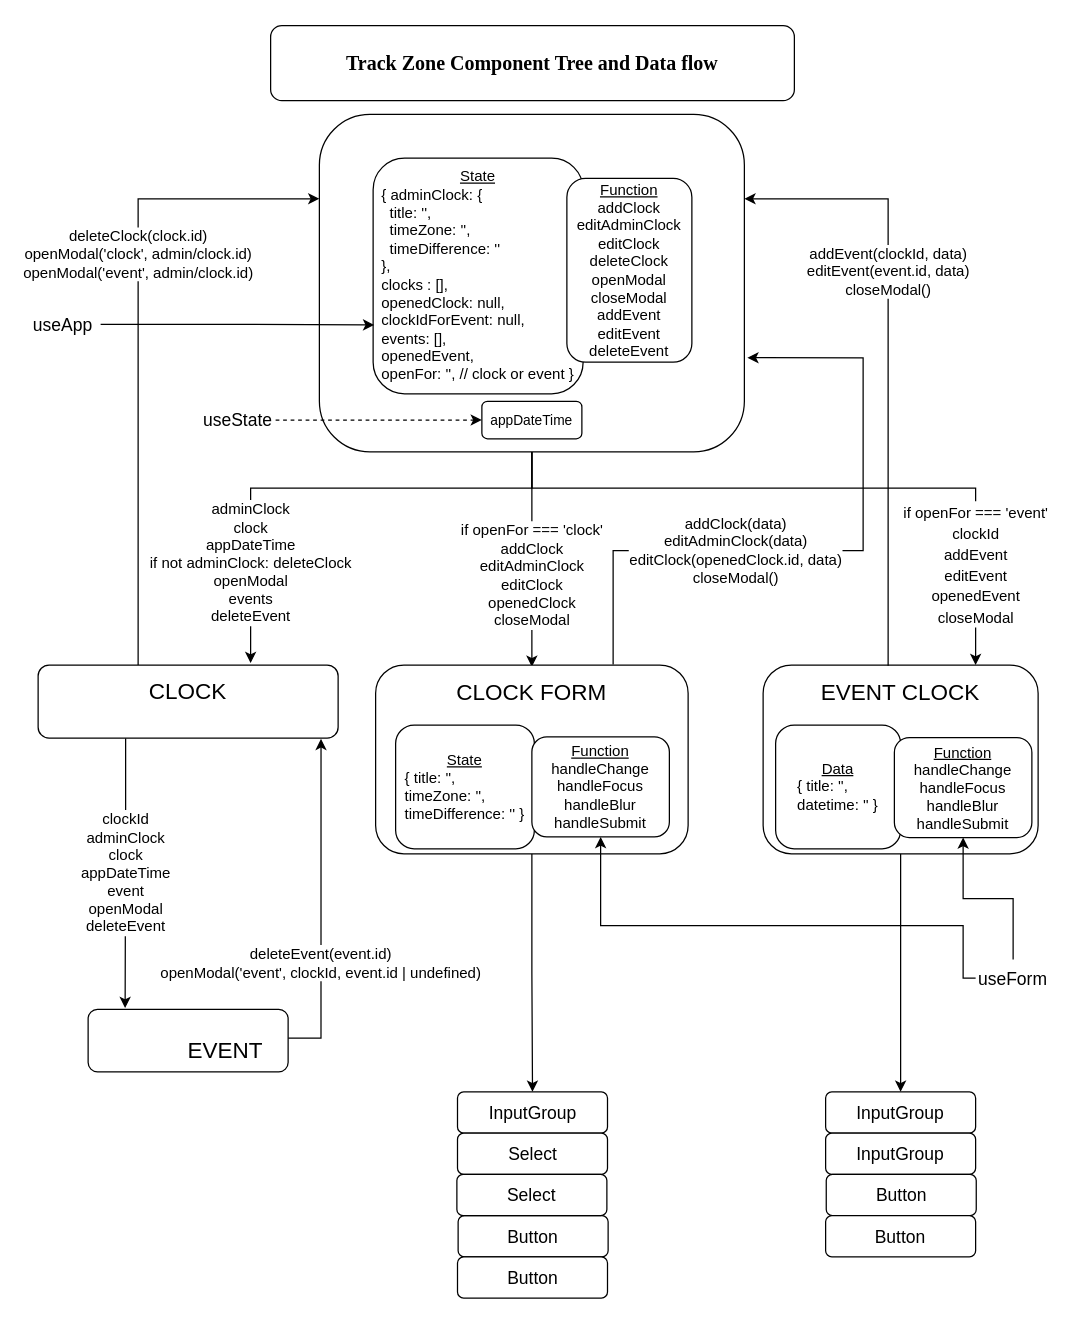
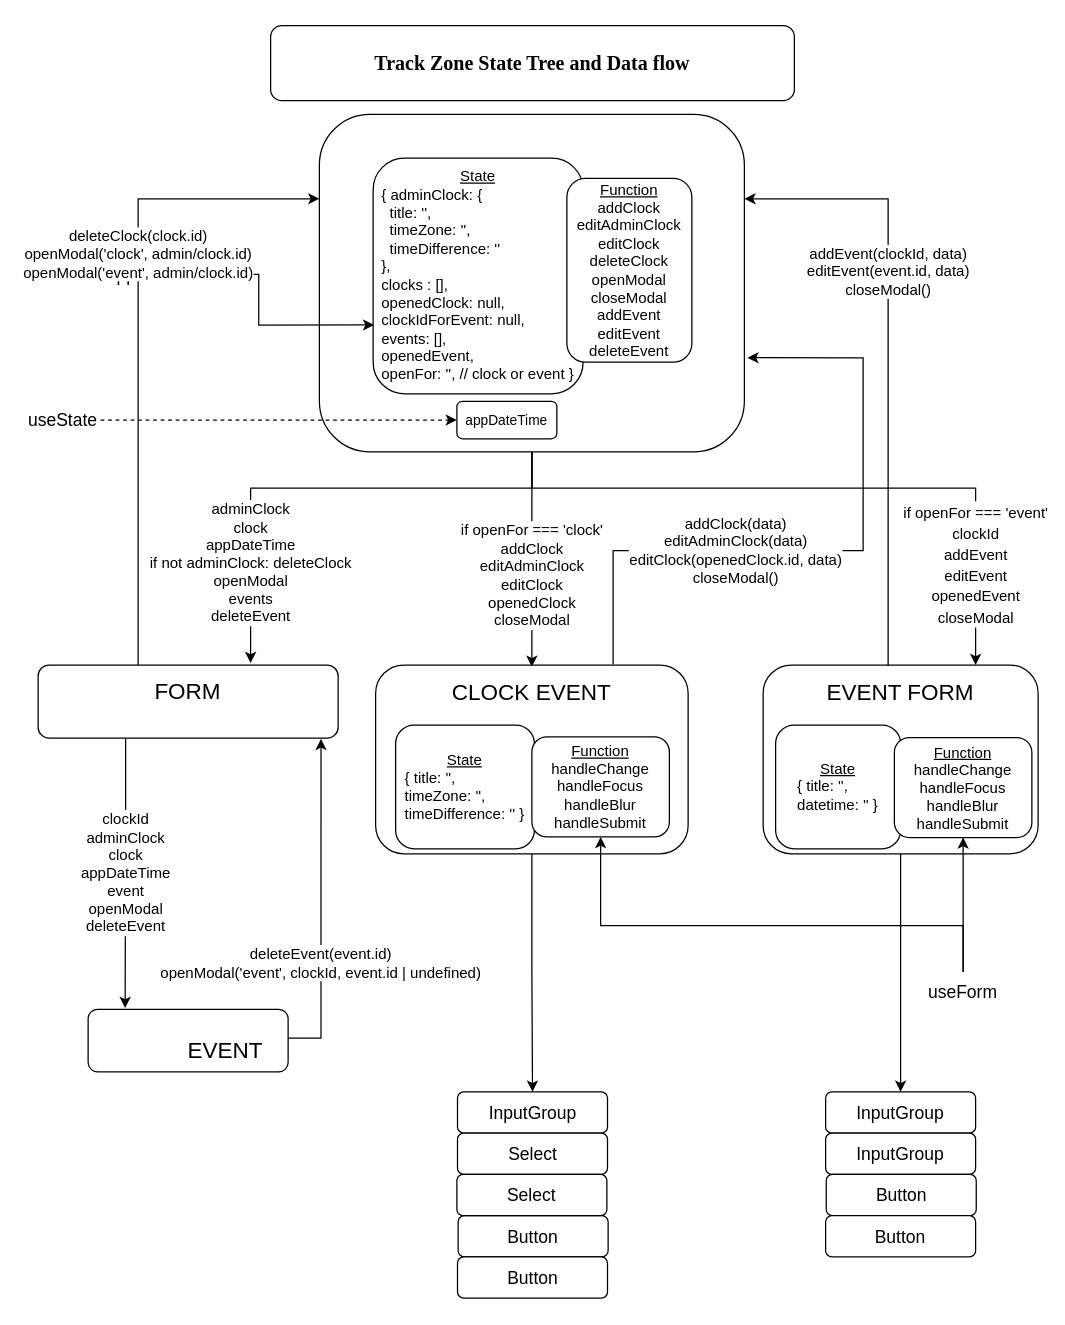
node "Track Zone Component Tree and Data flow": label "Track Zone Component Tree and Data flow" -> "Track Zone State Tree and Data flow"
node "useApp": moved (63, 324) -> (107, 274)
node "useState": moved (238, 420) -> (63, 420)
node "appDateTime": moved (532, 420) -> (507, 420)
node "CLOCK": label "CLOCK" -> "FORM"
node "CLOCK FORM": label "CLOCK FORM" -> "CLOCK EVENT"
node "EVENT CLOCK": label "EVENT CLOCK" -> "EVENT FORM"
node "Data { title: '', datetime: '' }": label "Data { title: '', datetime: '' }" -> "State { title: '', datetime: '' }"
node "useForm": moved (1013, 978) -> (963, 991)
